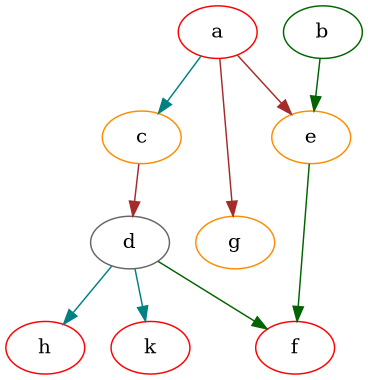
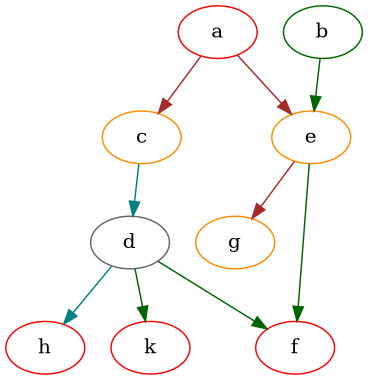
edge "a" -> "c": color teal -> brown
edge "a" -> "g": now "e" -> "g"
edge "c" -> "d": color brown -> teal
edge "d" -> "k": color teal -> darkgreen
